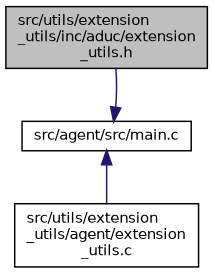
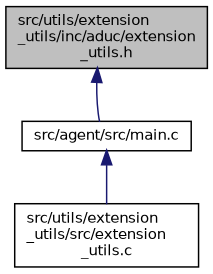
edge "src/utils/extension _utils/inc/aduc/extension _utils.h" -> "src/agent/src/main.c": reversed
node "src/utils/extension _utils/agent/extension _utils.c": label "src/utils/extension _utils/agent/extension _utils.c" -> "src/utils/extension _utils/src/extension _utils.c"
